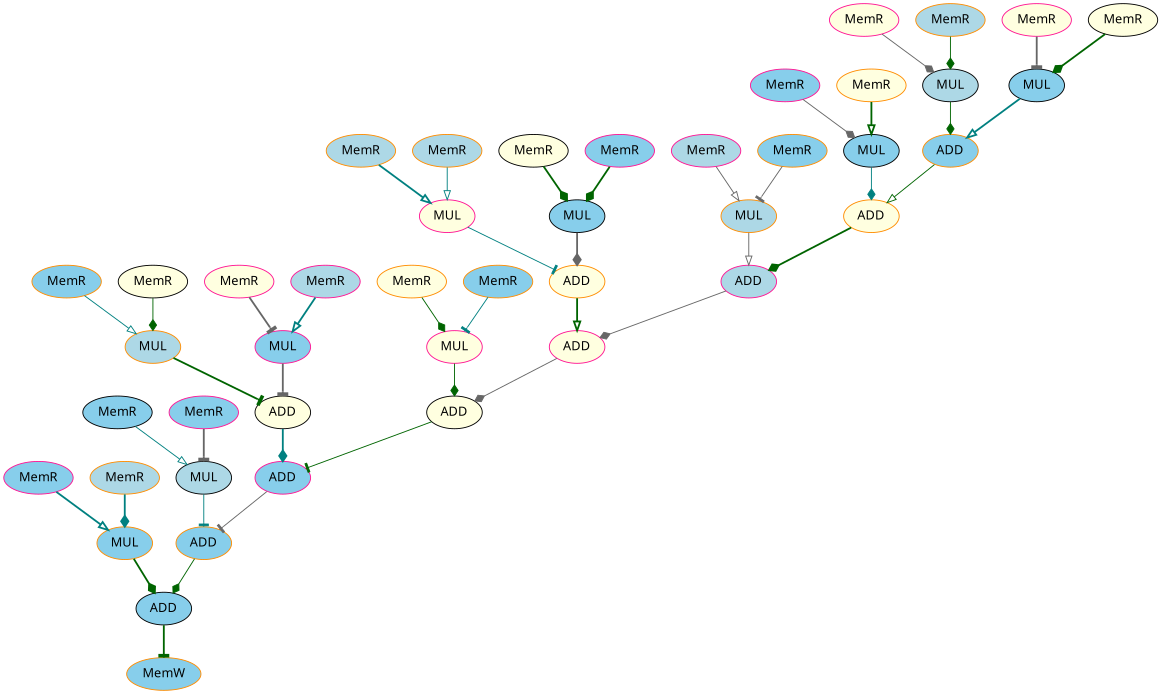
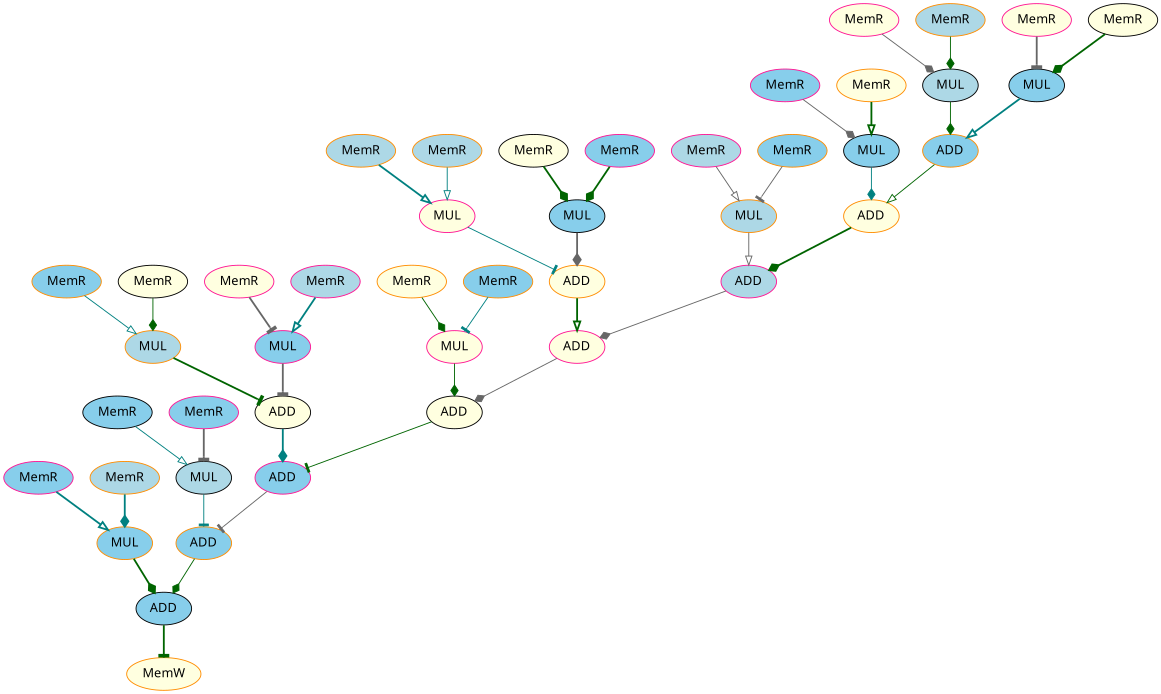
node "MemW": fillcolor skyblue -> lightyellow
